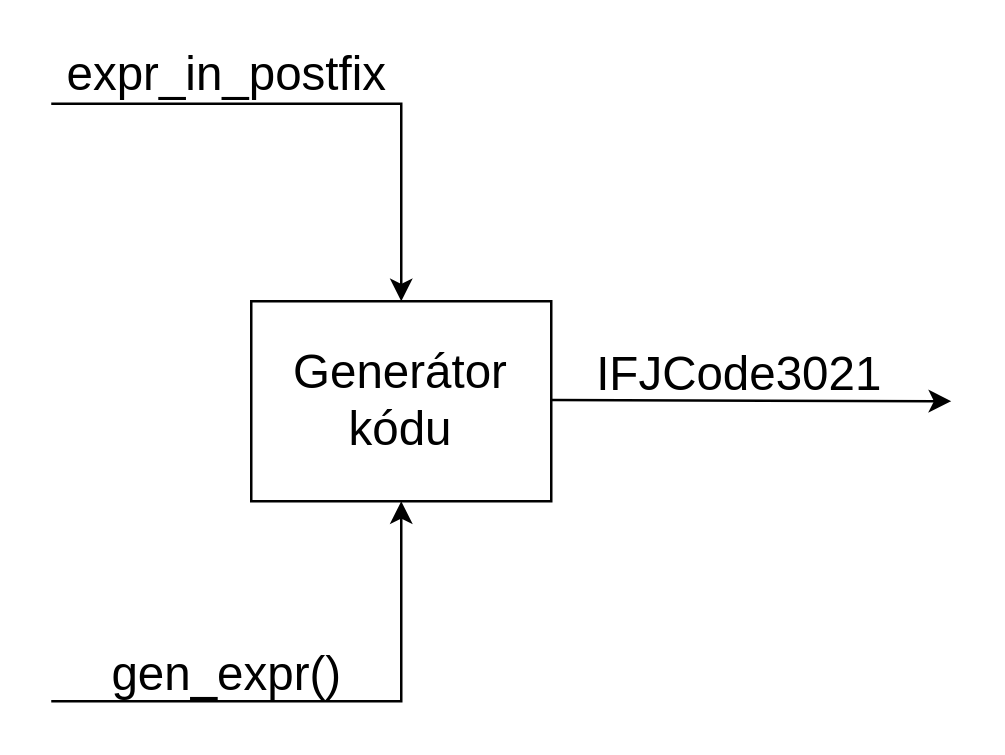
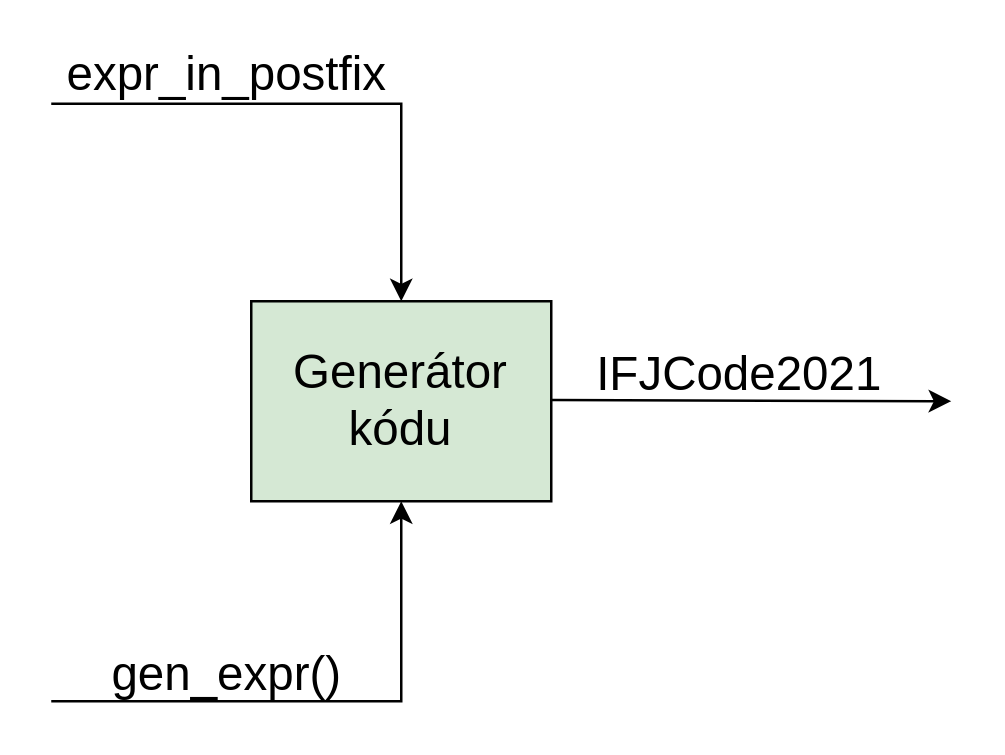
node "IFJCode3021": label "IFJCode3021" -> "IFJCode2021"
node "Generátor kódu": fillcolor #ffffff -> #d5e8d4
